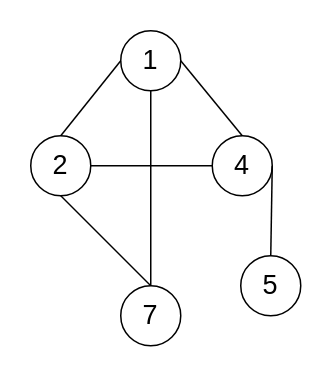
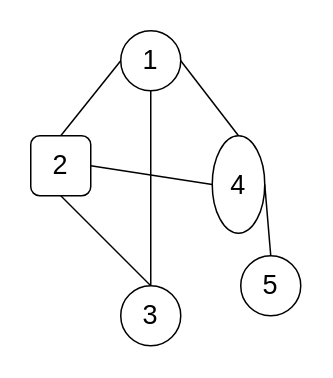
node "2": shape ellipse -> rounded rectangle
node "4": size 60x60 -> 53x98
node "7": label "7" -> "3"
